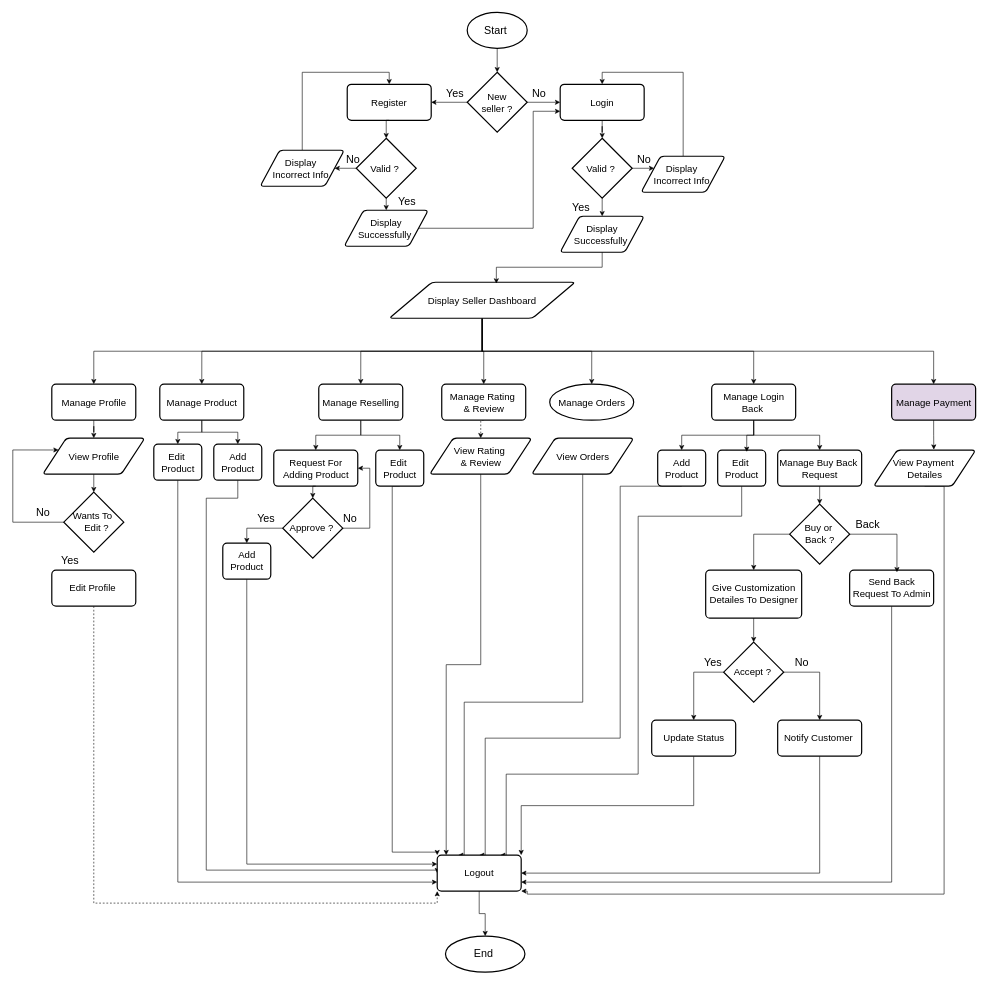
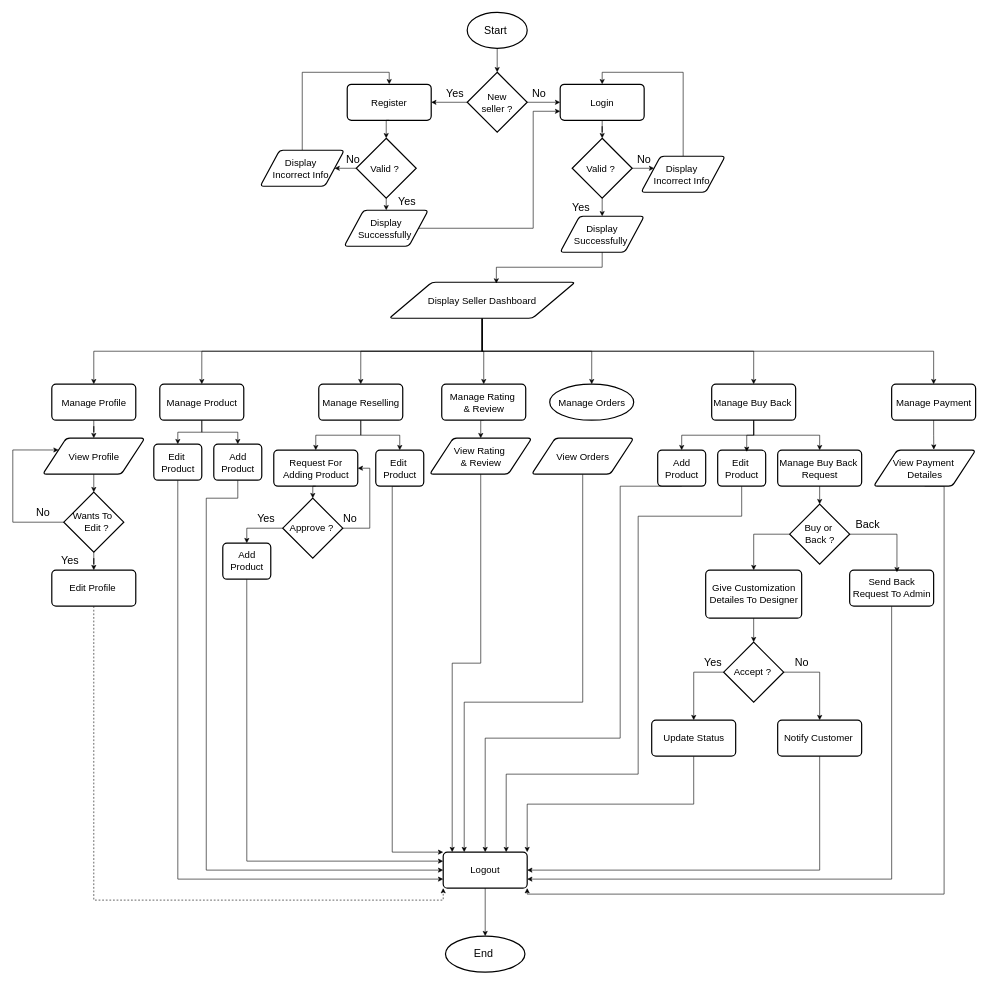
node "Manage Login Back": label "Manage Login Back" -> "Manage Buy Back"
node "Manage Payment": fillcolor #e1d5e7 -> #ffffff
edge "Manage Rating & Review" -> "View Rating & Review": style dashed -> solid
edge "Wants To Edit ?" -> "Edit Profile": added
node "Logout": moved (479, 873) -> (485, 870)
